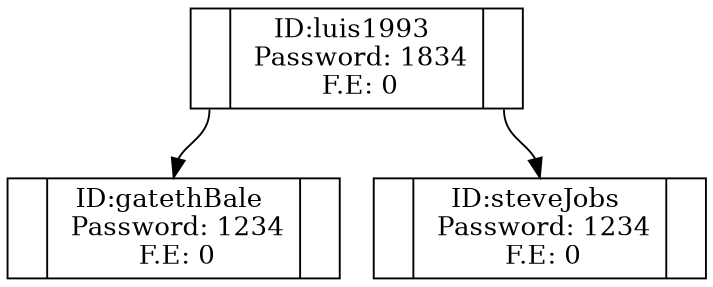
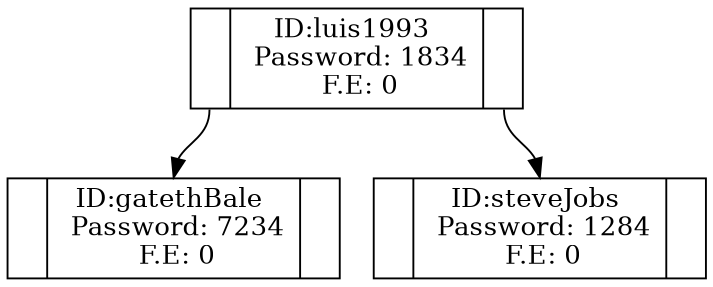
node "ID:gatethBale": text "Password: 1234" -> "Password: 7234"
node "ID:steveJobs": text "Password: 1234" -> "Password: 1284"
